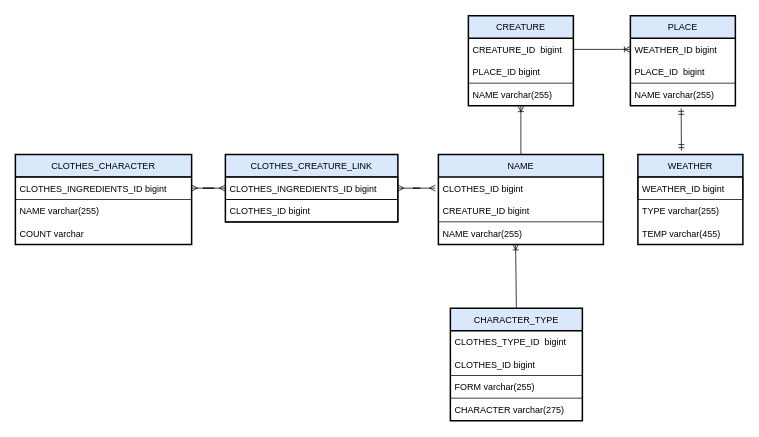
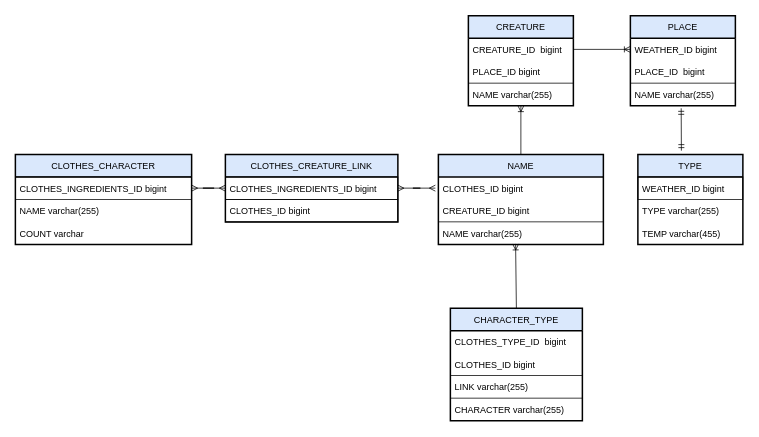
node "WEATHER": label "WEATHER" -> "TYPE"
node "FORM varchar(255)": label "FORM varchar(255)" -> "LINK varchar(255)"
node "CHARACTER varchar(275)": label "CHARACTER varchar(275)" -> "CHARACTER varchar(255)"
